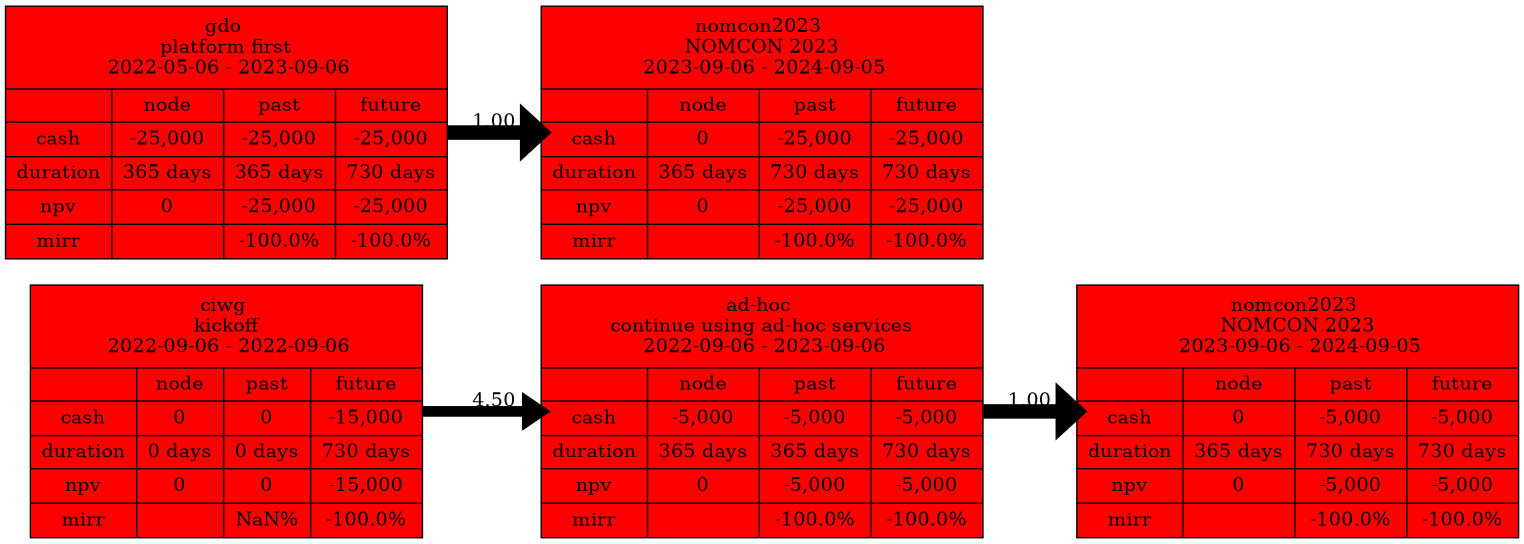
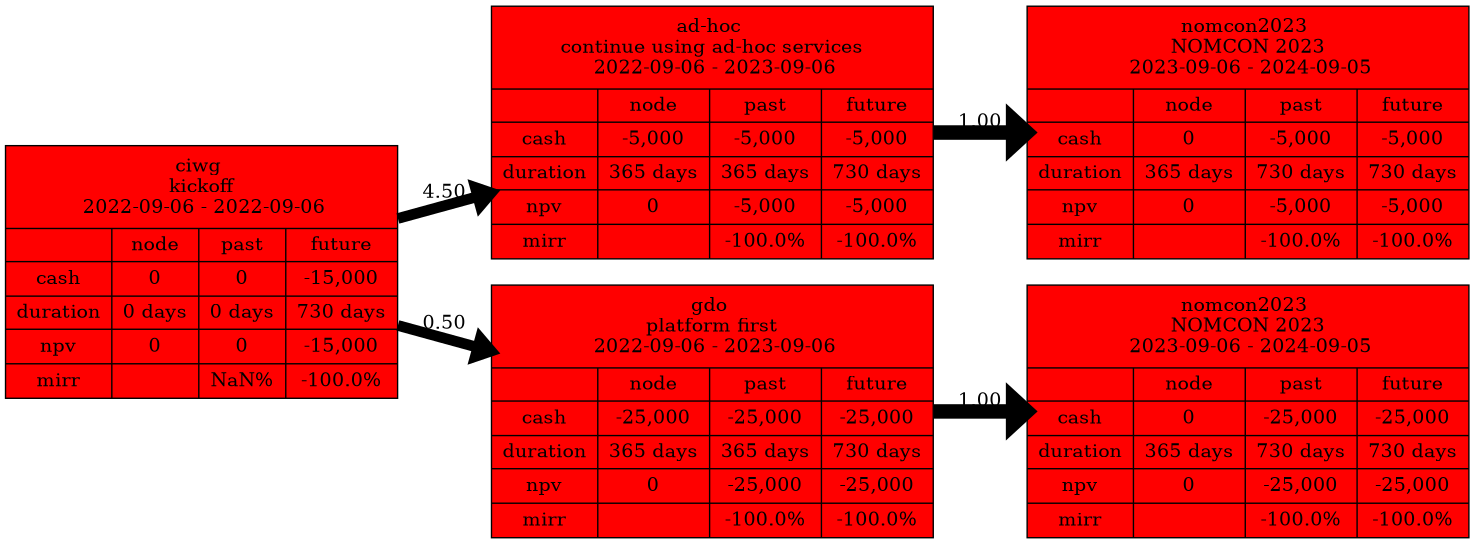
node "gdo": text "2022-05-06 - 2023-09-06" -> "2022-09-06 - 2023-09-06"
edge "ciwg" -> "gdo": added, label "0.50"
